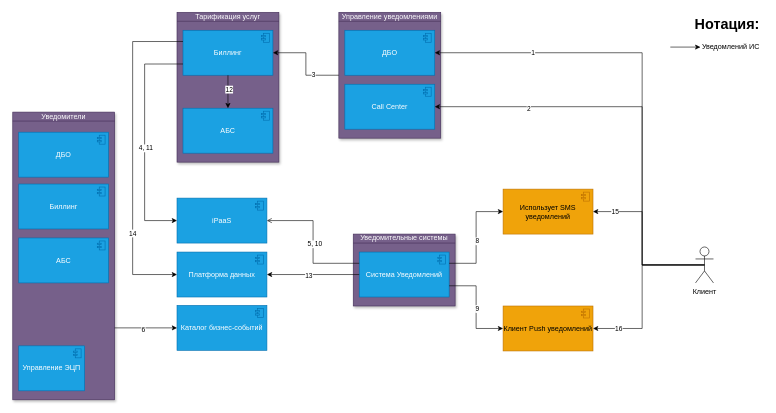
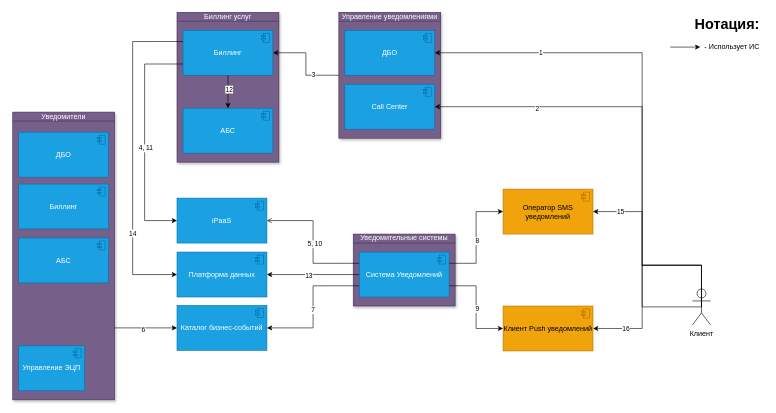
node "Тарификация услуг": label "Тарификация услуг" -> "Биллинг услуг"
node "Нотация: - Уведомлений ИС": label "Нотация: - Уведомлений ИС" -> "Нотация: - Использует ИС"
node "Использует SMS уведомлений": label "Использует SMS уведомлений" -> "Оператор SMS уведомлений"
node "Клиент": moved (705, 265) -> (702, 307)
edge "Система Уведомлений" -> "Каталог бизнес-событий": added, label "7"
